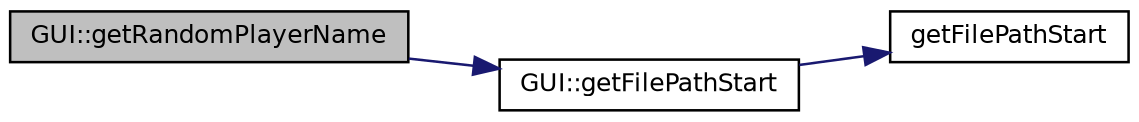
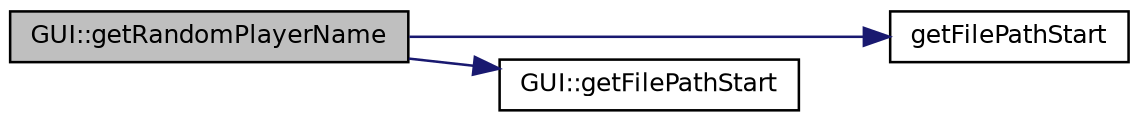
edge "GUI::getFilePathStart" -> "getFilePathStart": now "GUI::getRandomPlayerName" -> "getFilePathStart"
